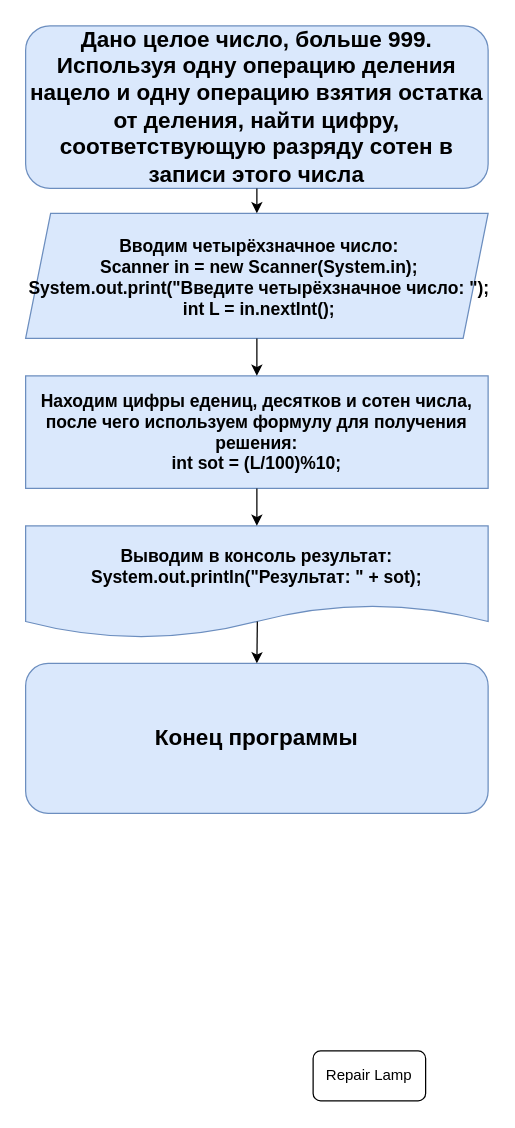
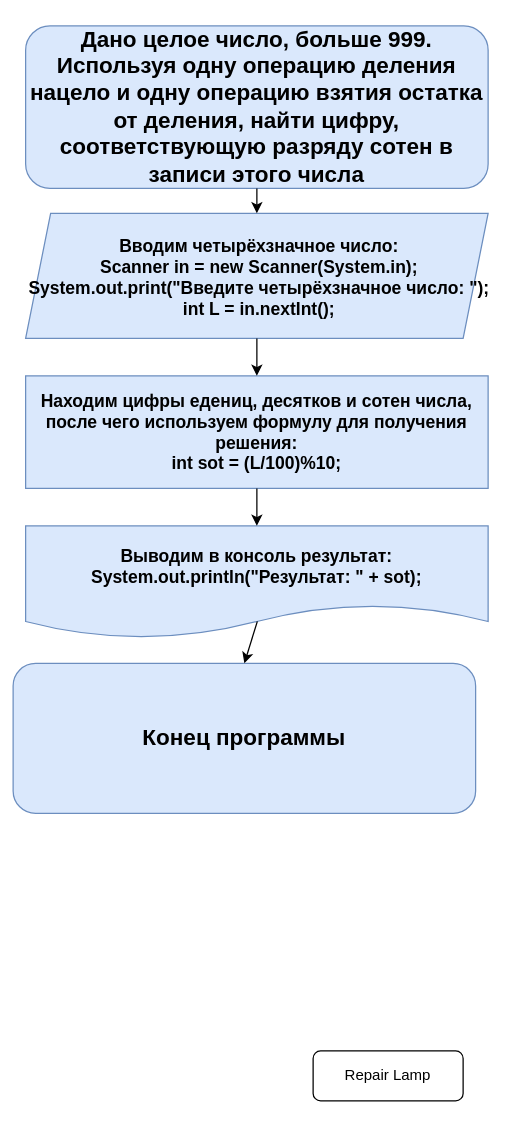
node "Конец программы": moved (257, 738) -> (244, 738)
node "Repair Lamp": size 113x50 -> 150x50
